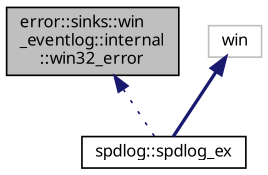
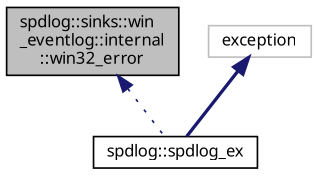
node "error::sinks::win _eventlog::internal ::win32_error": label "error::sinks::win _eventlog::internal ::win32_error" -> "spdlog::sinks::win _eventlog::internal ::win32_error"
node "win": label "win" -> "exception"
